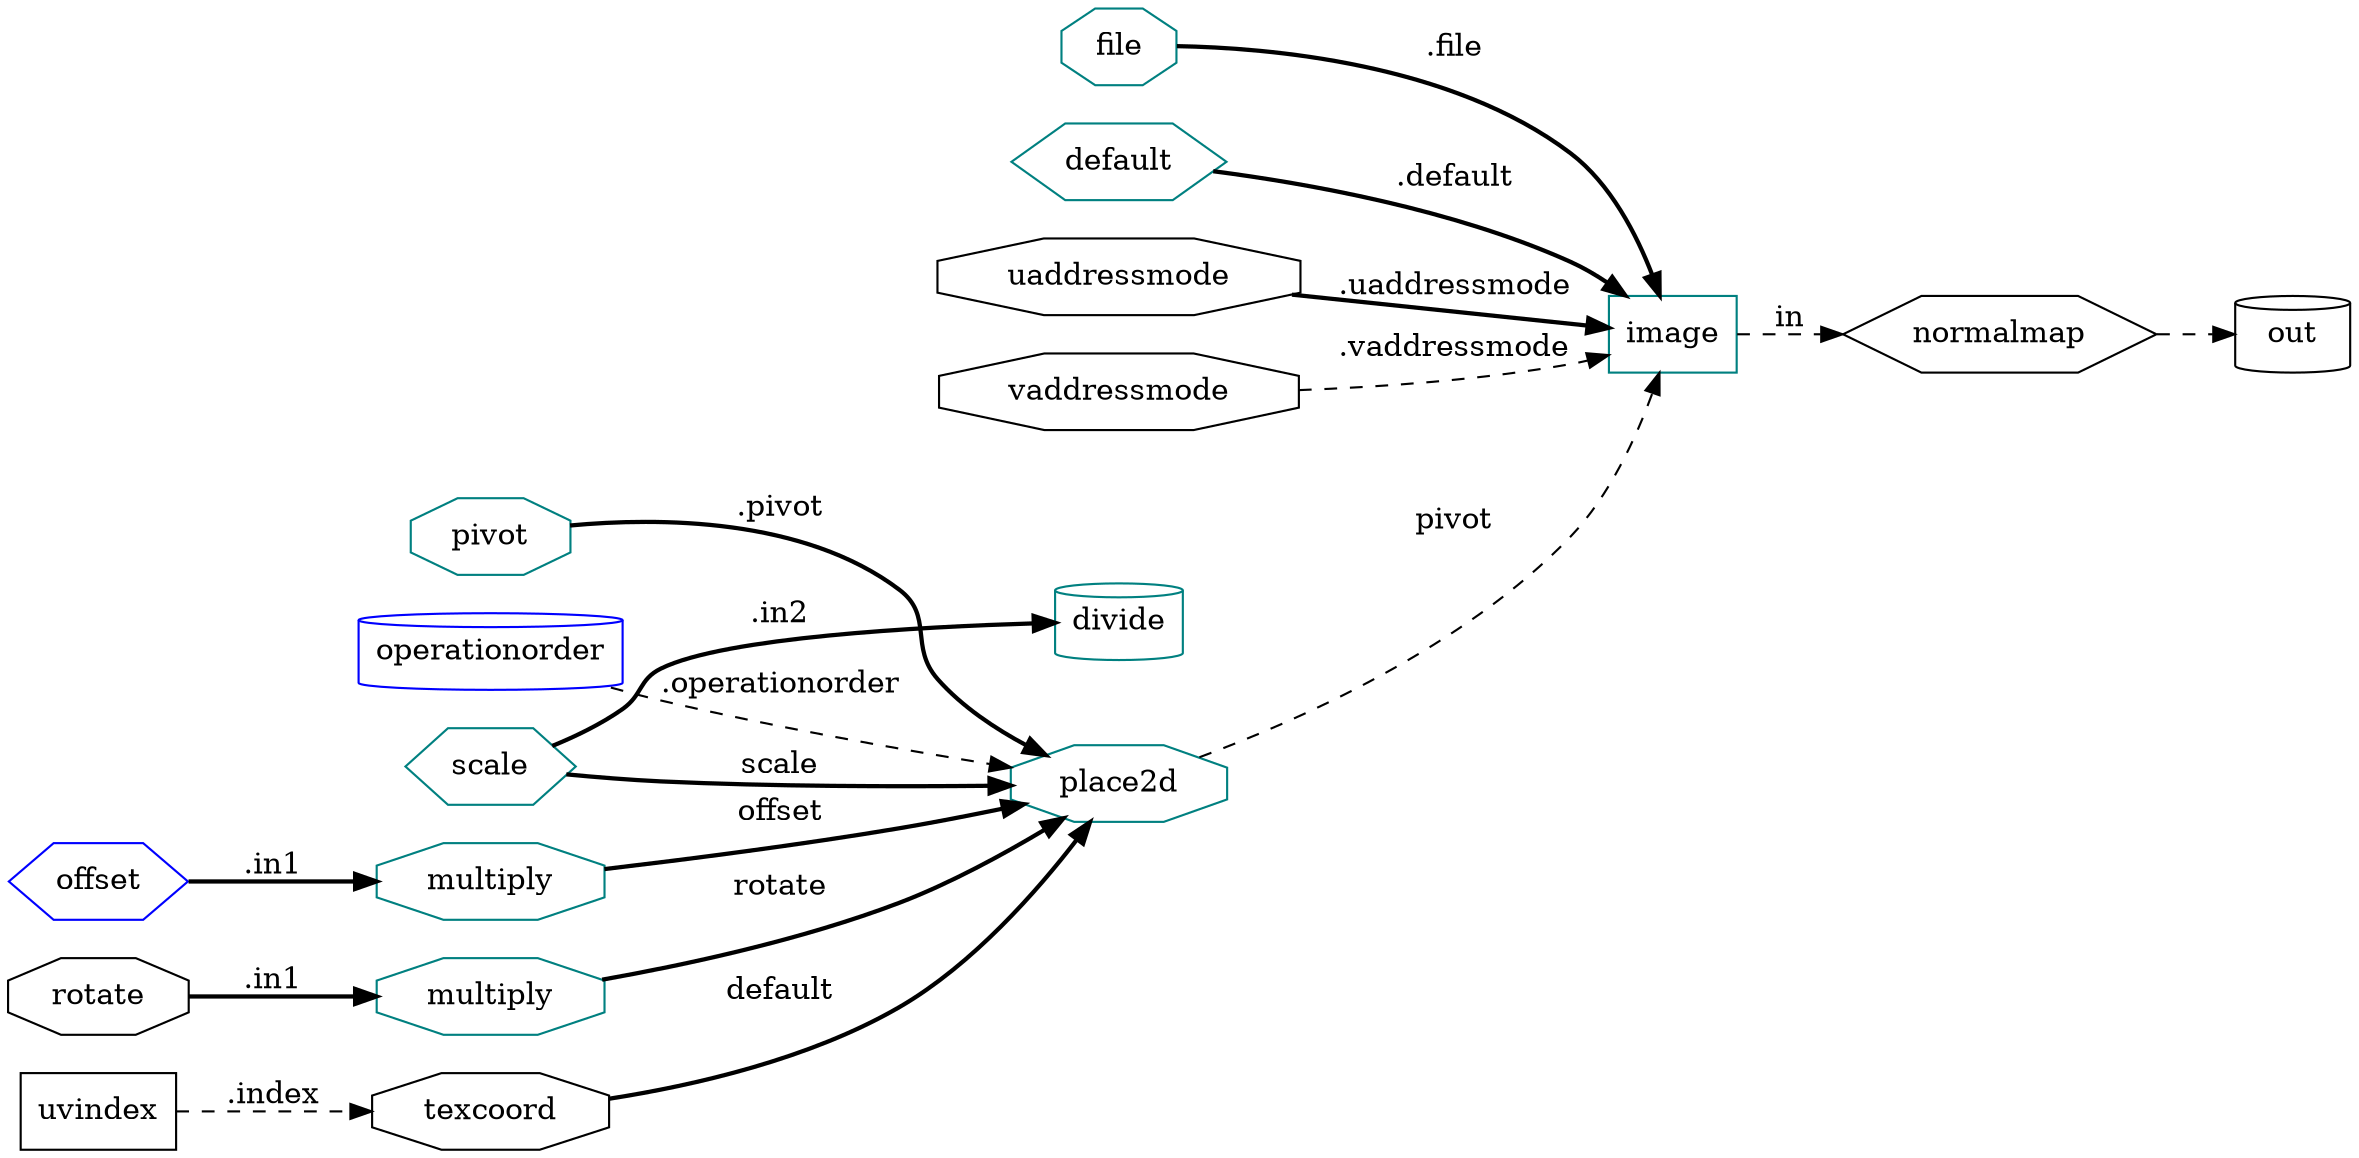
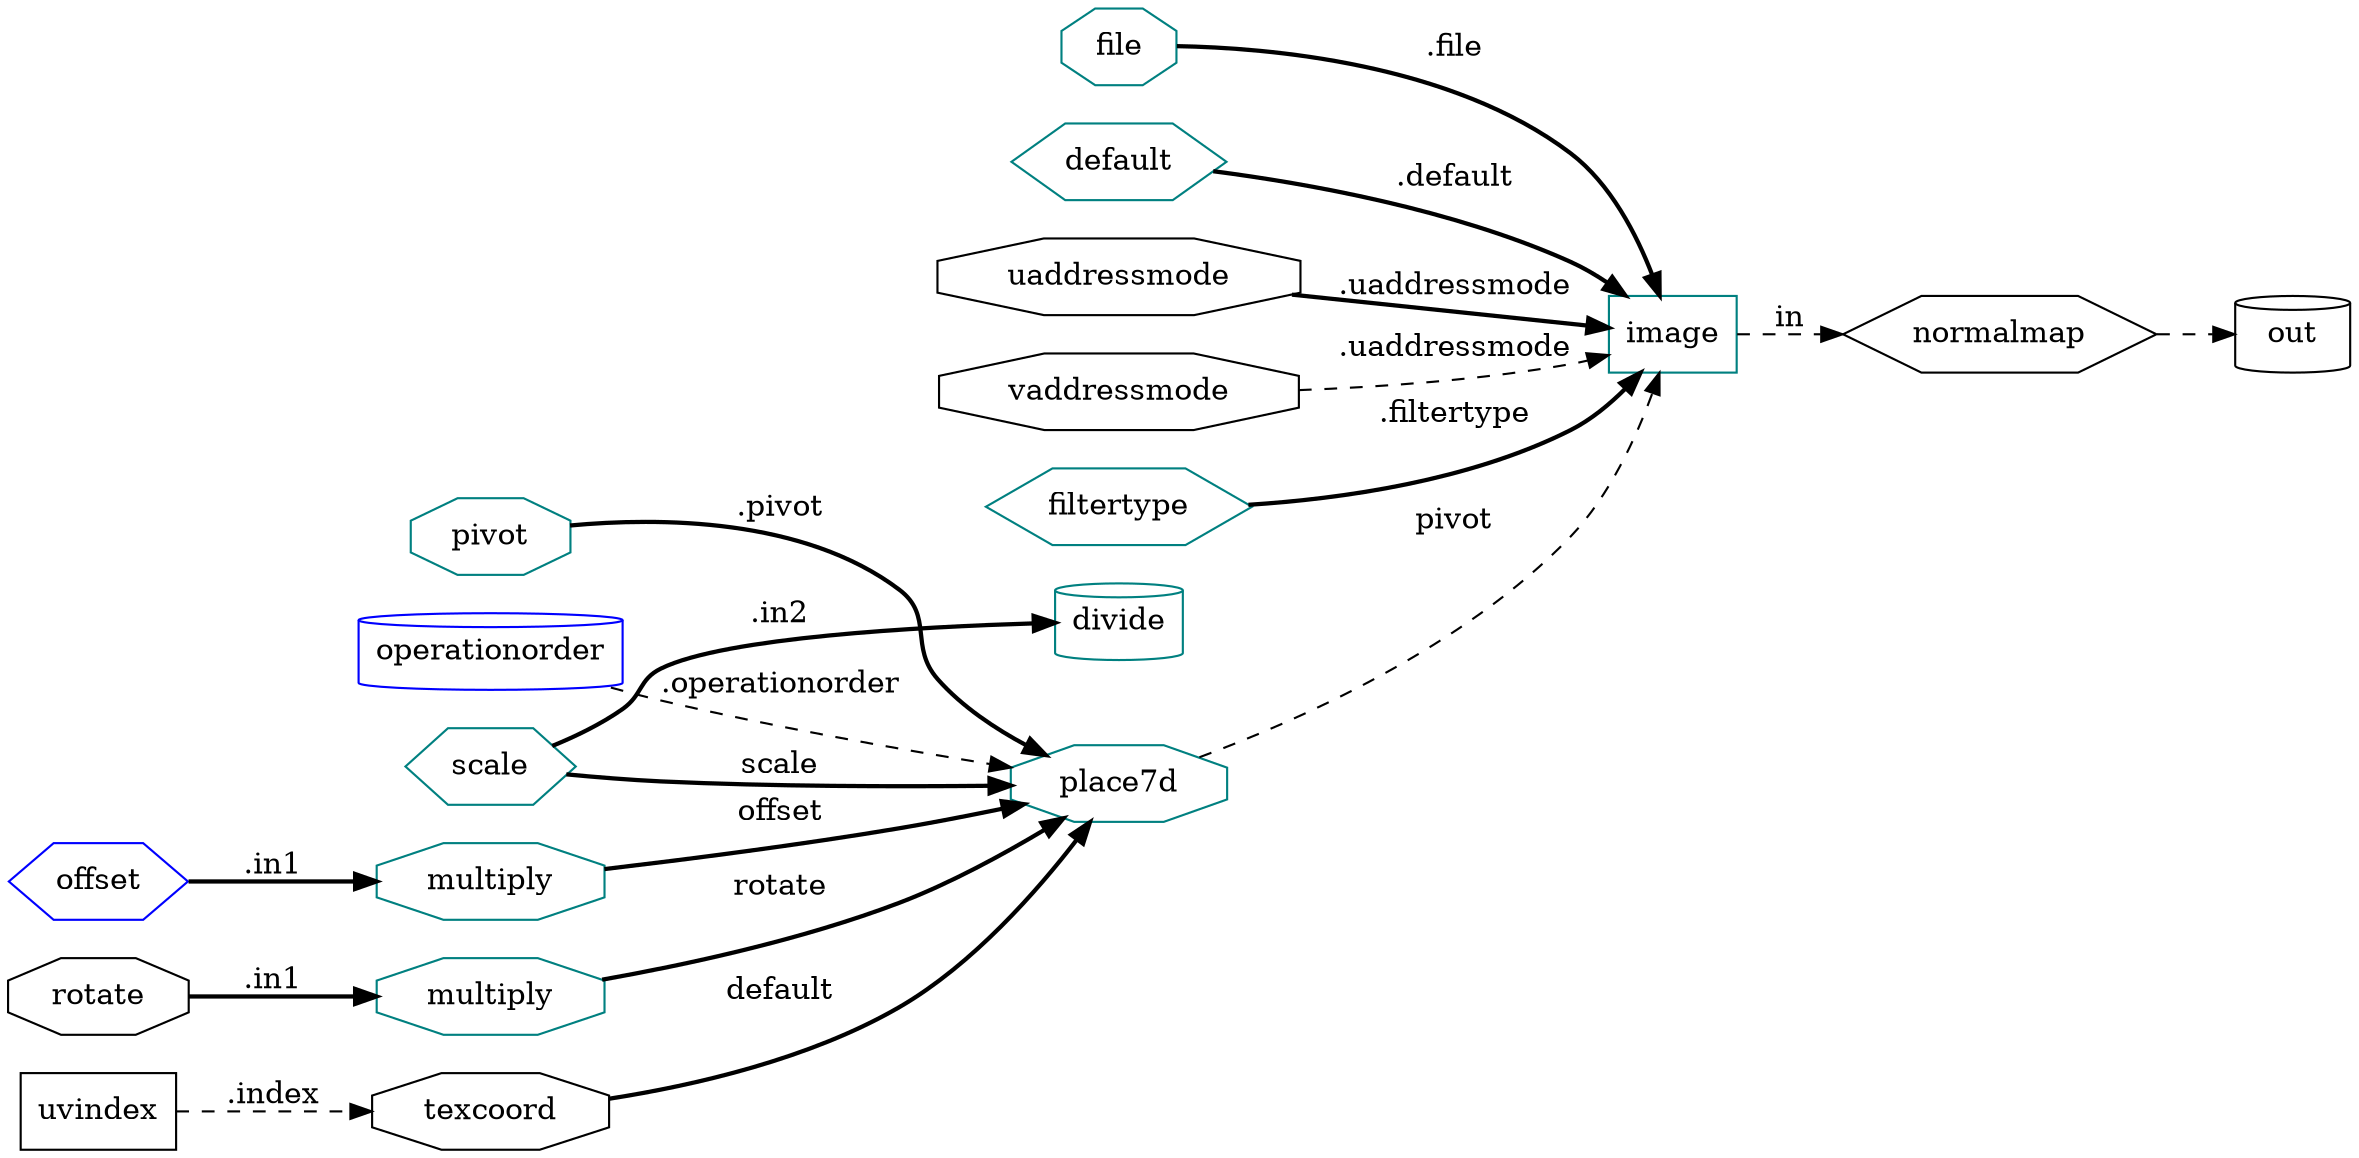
edge "vaddressmode" -> "image": label ".vaddressmode" -> ".uaddressmode"
node "filtertype": added
node "place2d": label "place2d" -> "place7d"
